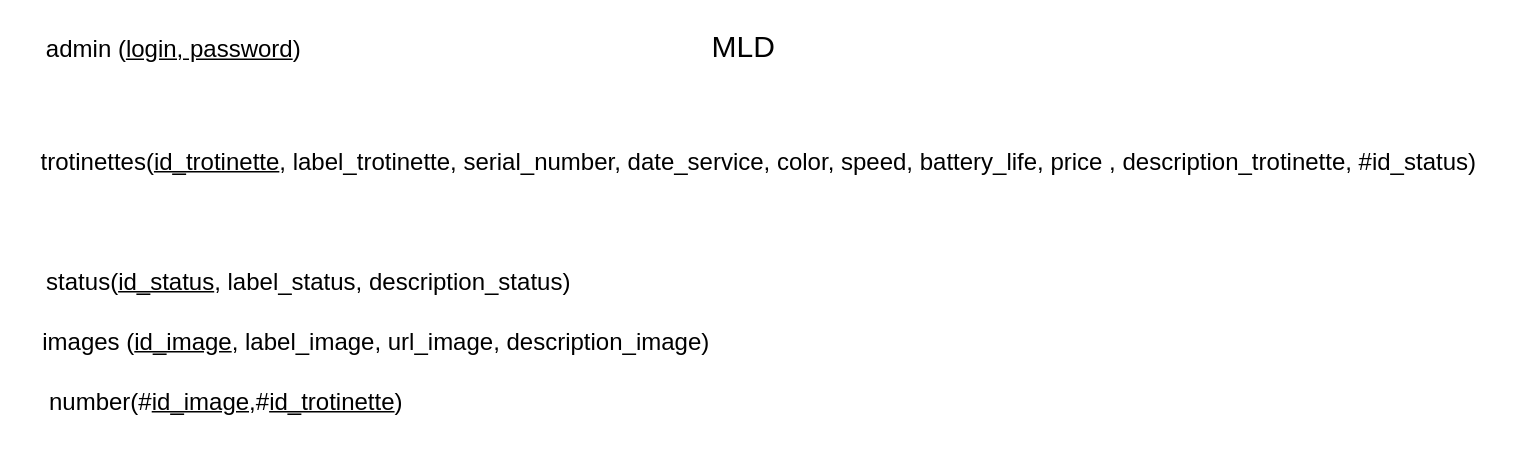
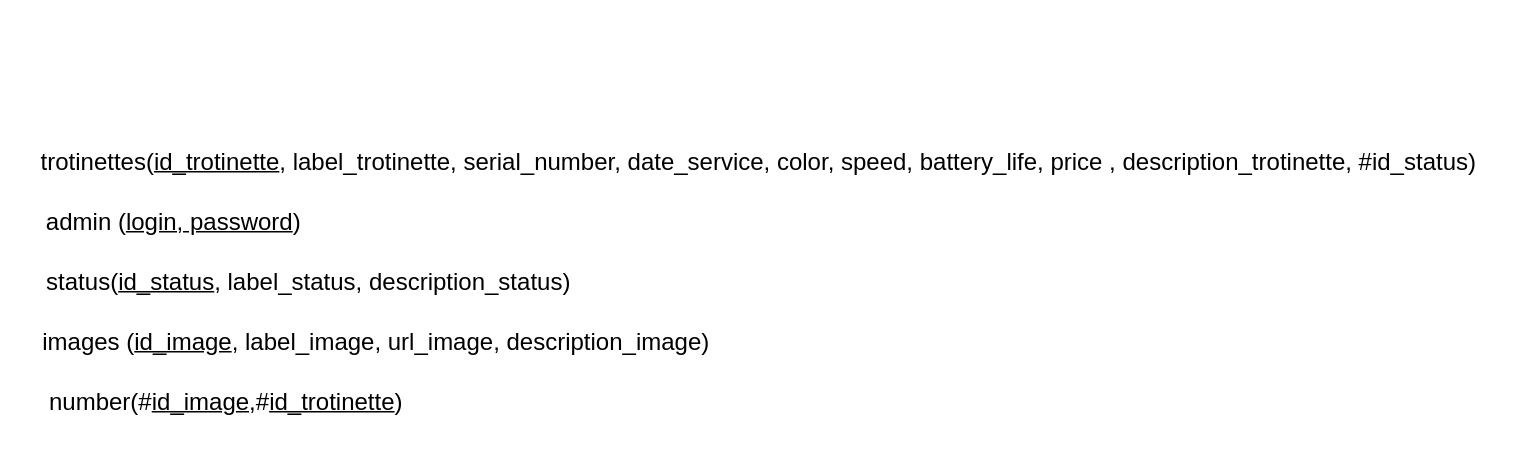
node "admin (login, password)": moved (173, 46) -> (173, 218)
node "MLD": removed
